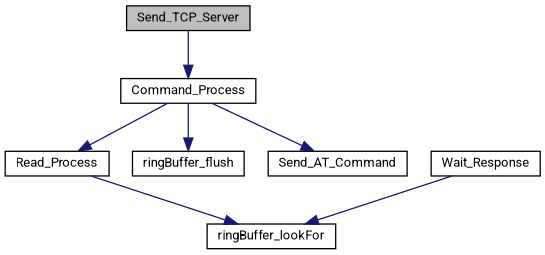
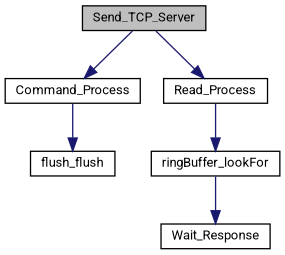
edge "Command_Process" -> "Read_Process": now "Send_TCP_Server" -> "Read_Process"
node "ringBuffer_flush": label "ringBuffer_flush" -> "flush_flush"
node "Send_AT_Command": removed
edge "Wait_Response" -> "ringBuffer_lookFor": reversed
